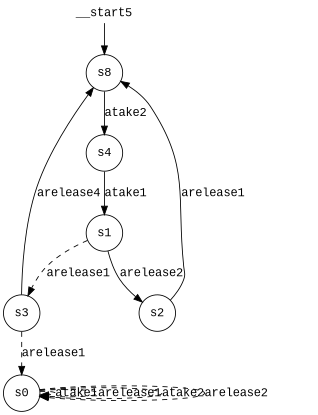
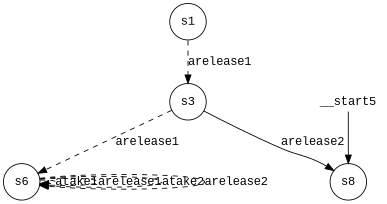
node "s4": removed
edge "s3" -> "s8": label "arelease4" -> "arelease2"
node "s2": removed
node "s0": label "s0" -> "s6"
